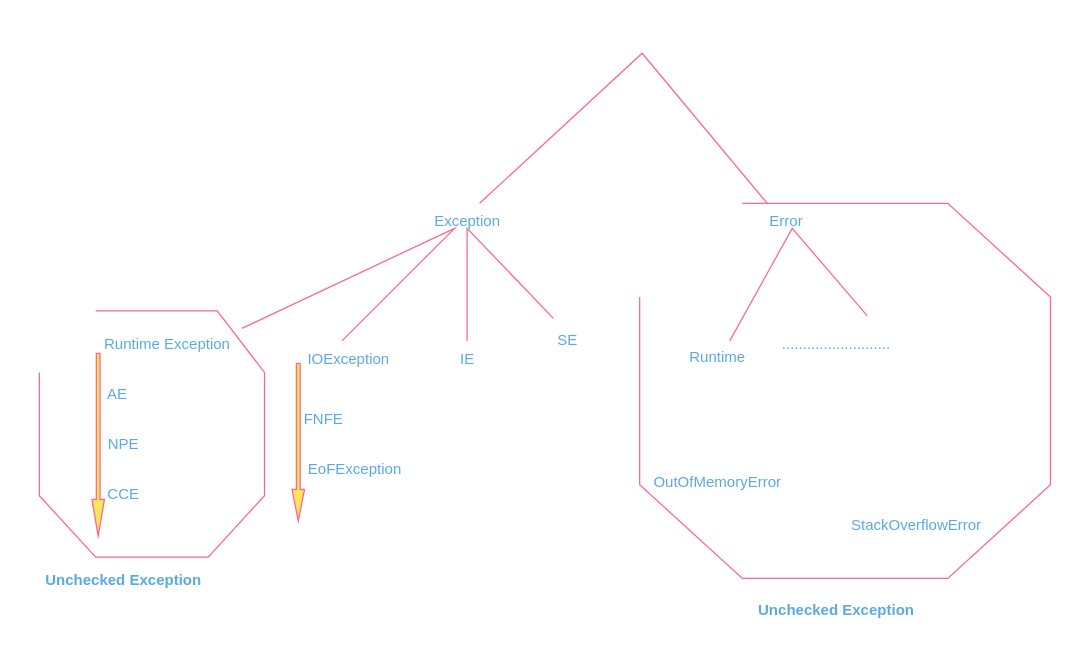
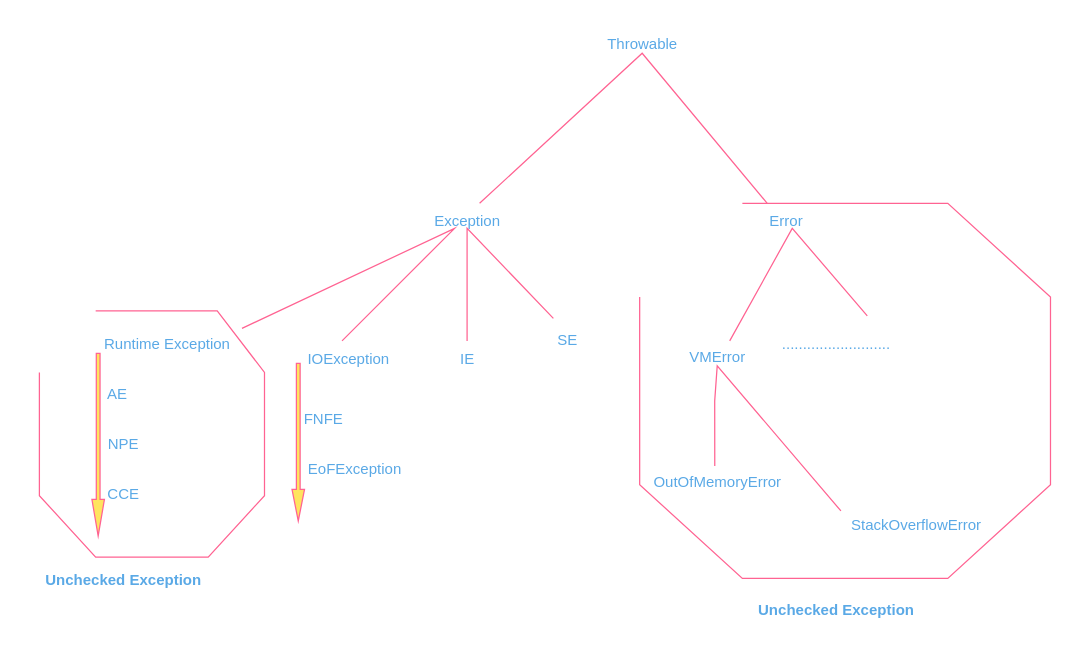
node "Throwable": added
node "Runtime": label "Runtime" -> "VMError"
edge "OutOfMemoryError" -- "StackOverflowError": added
